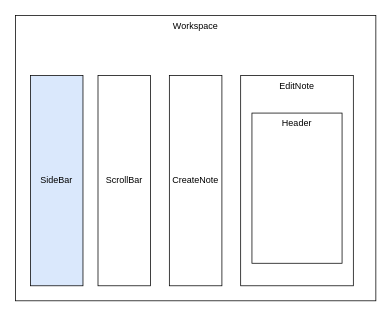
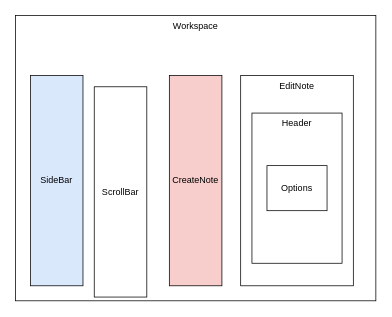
node "ScrollBar": moved (124, 180) -> (120, 192)
node "CreateNote": fillcolor #ffffff -> #f8cecc
node "Options": added
